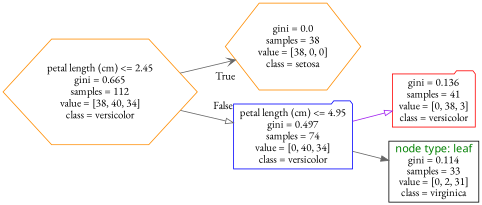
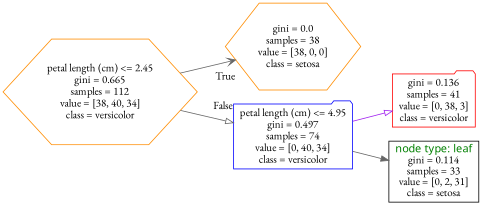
node "node type: leaf": text "class = virginica" -> "class = setosa"
